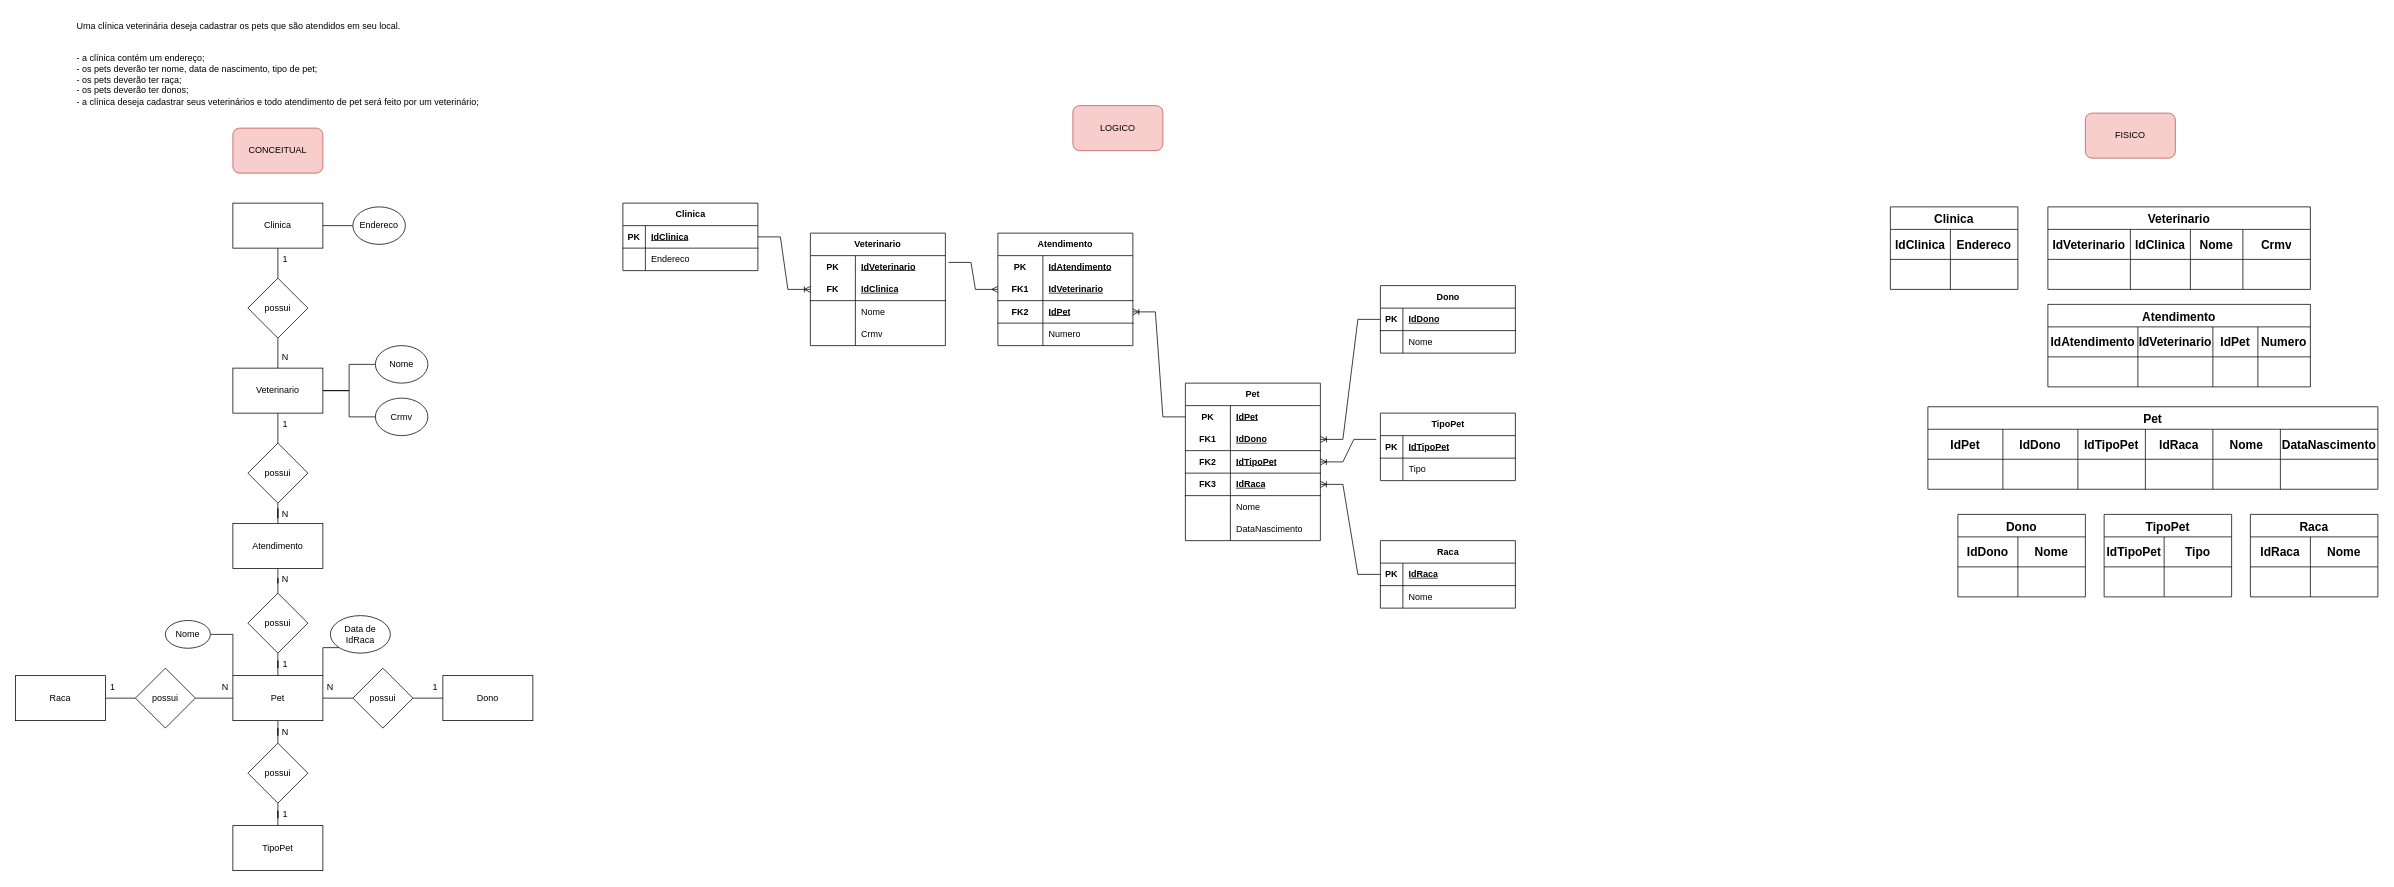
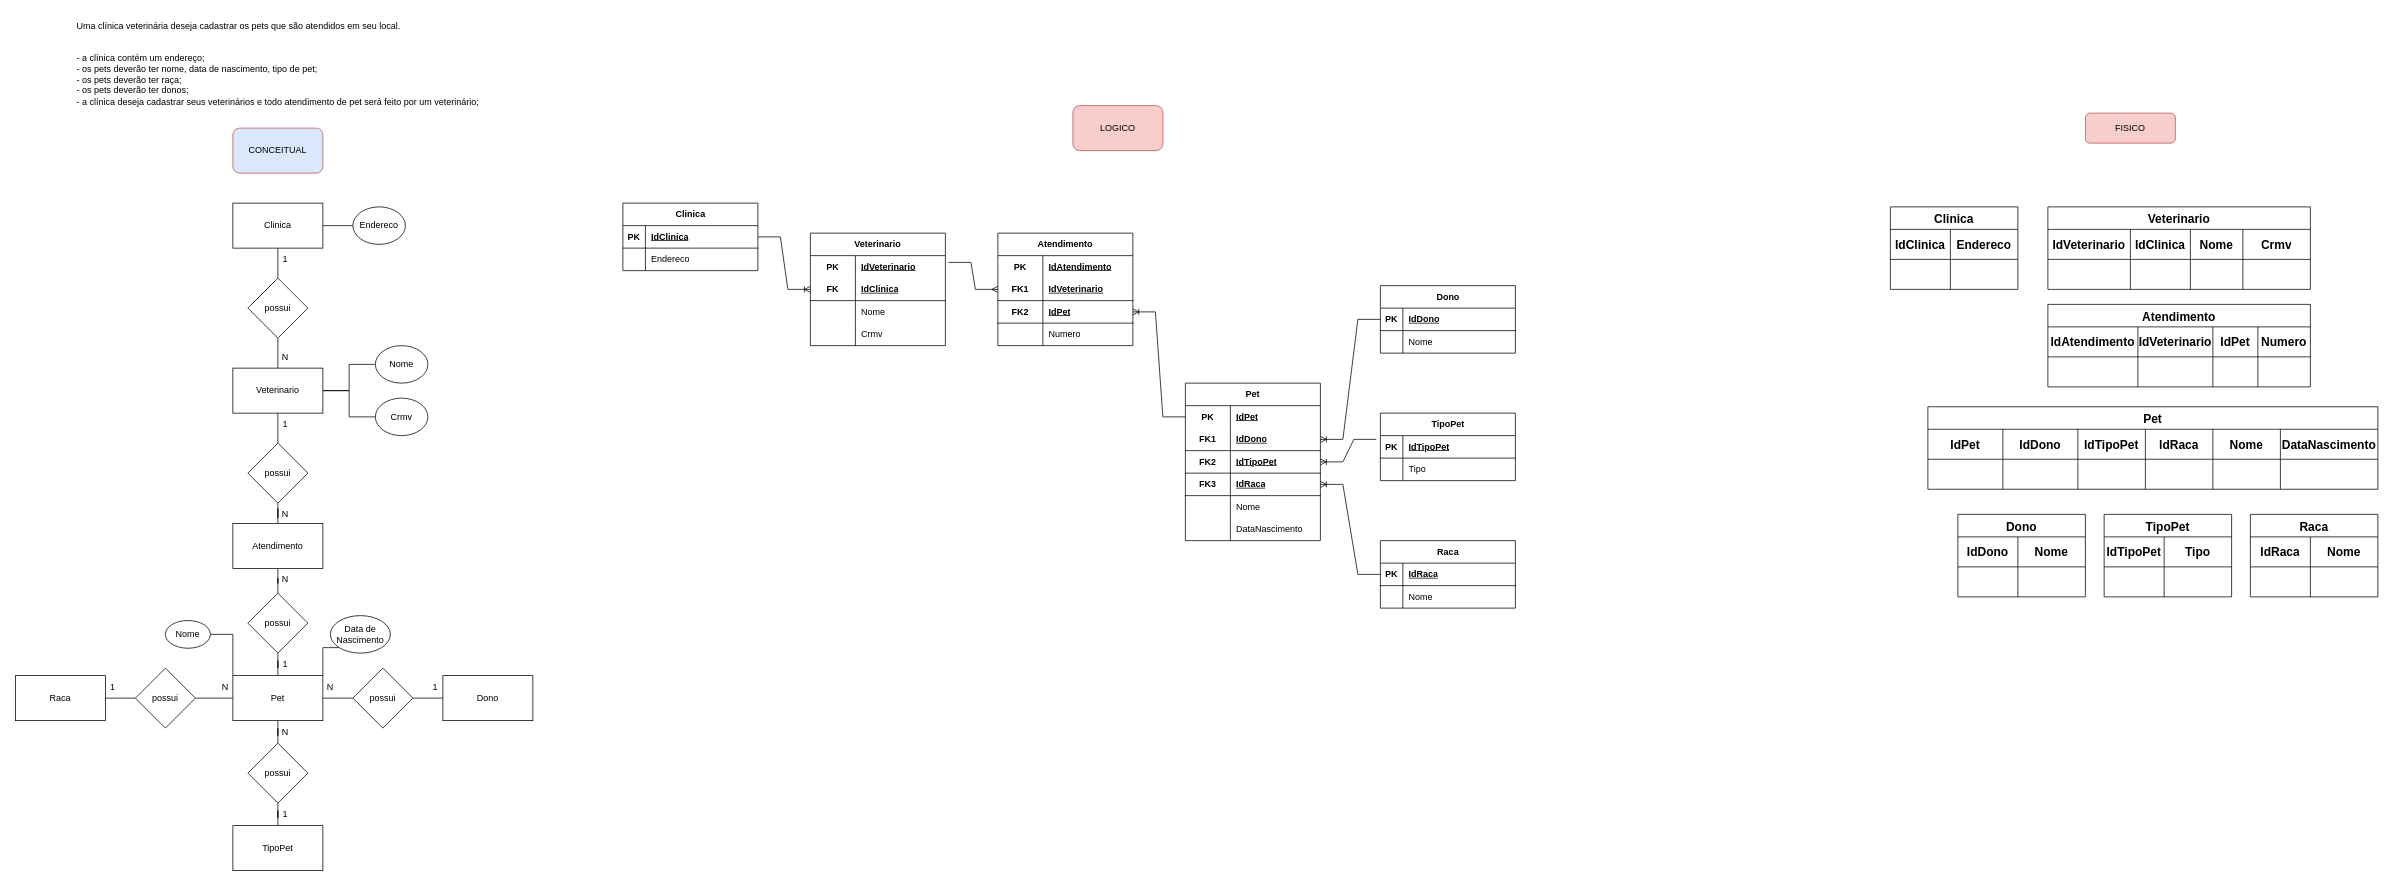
node "FISICO": size 90x45 -> 90x30
node "CONCEITUAL": fillcolor #f8cecc -> #dae8fc
node "Data de IdRaca": label "Data de IdRaca" -> "Data de Nascimento"
